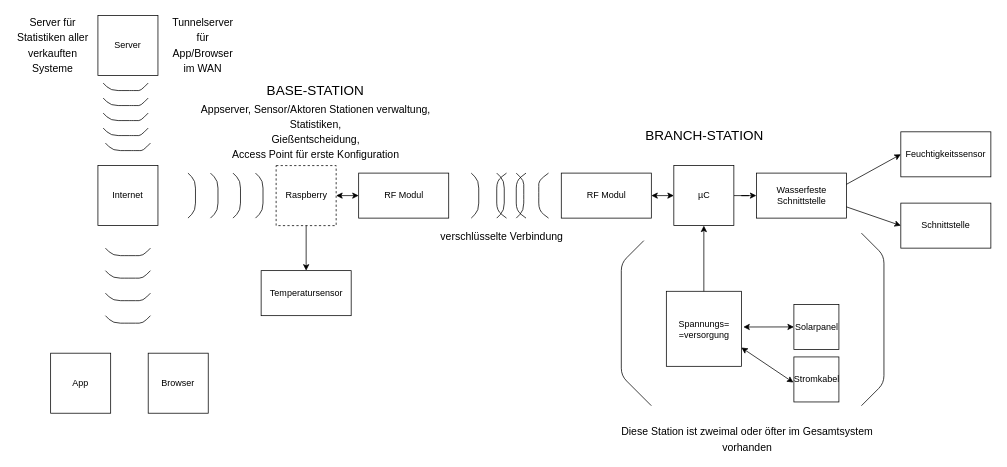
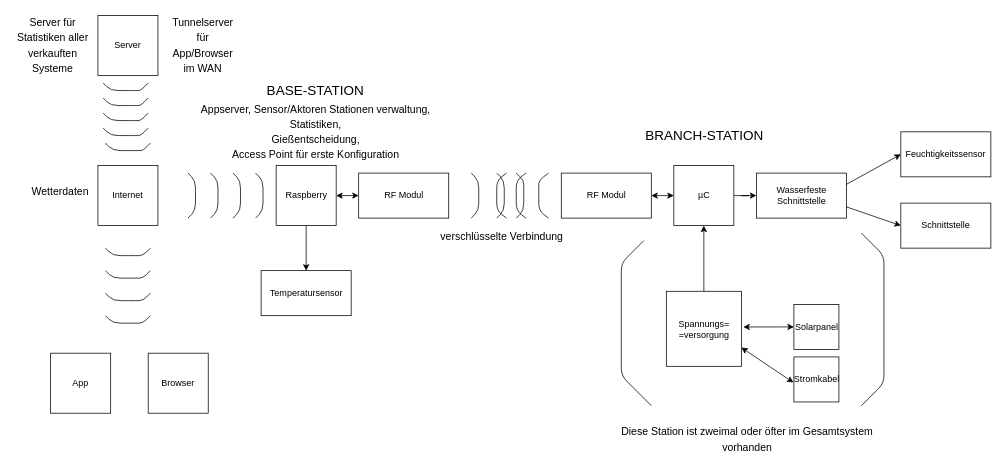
node "Wetterdaten": added
node "Raspberry": style dashed -> solid
